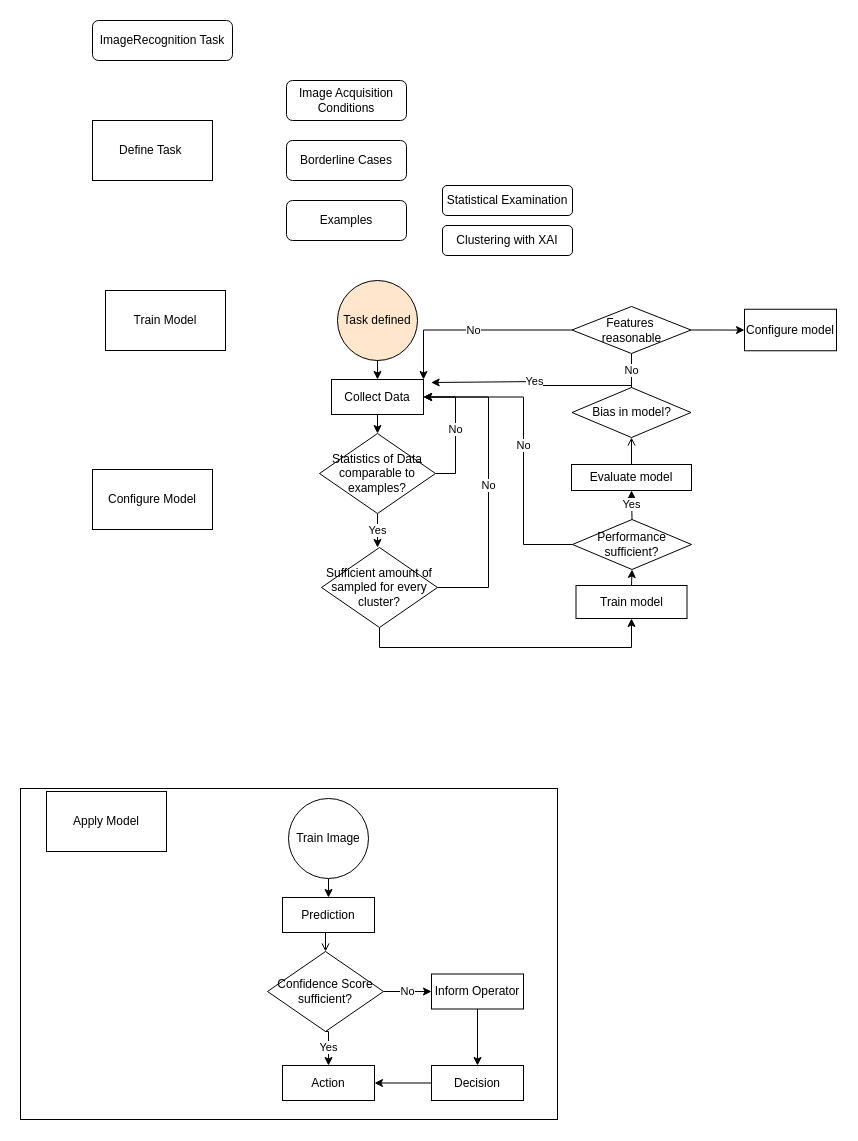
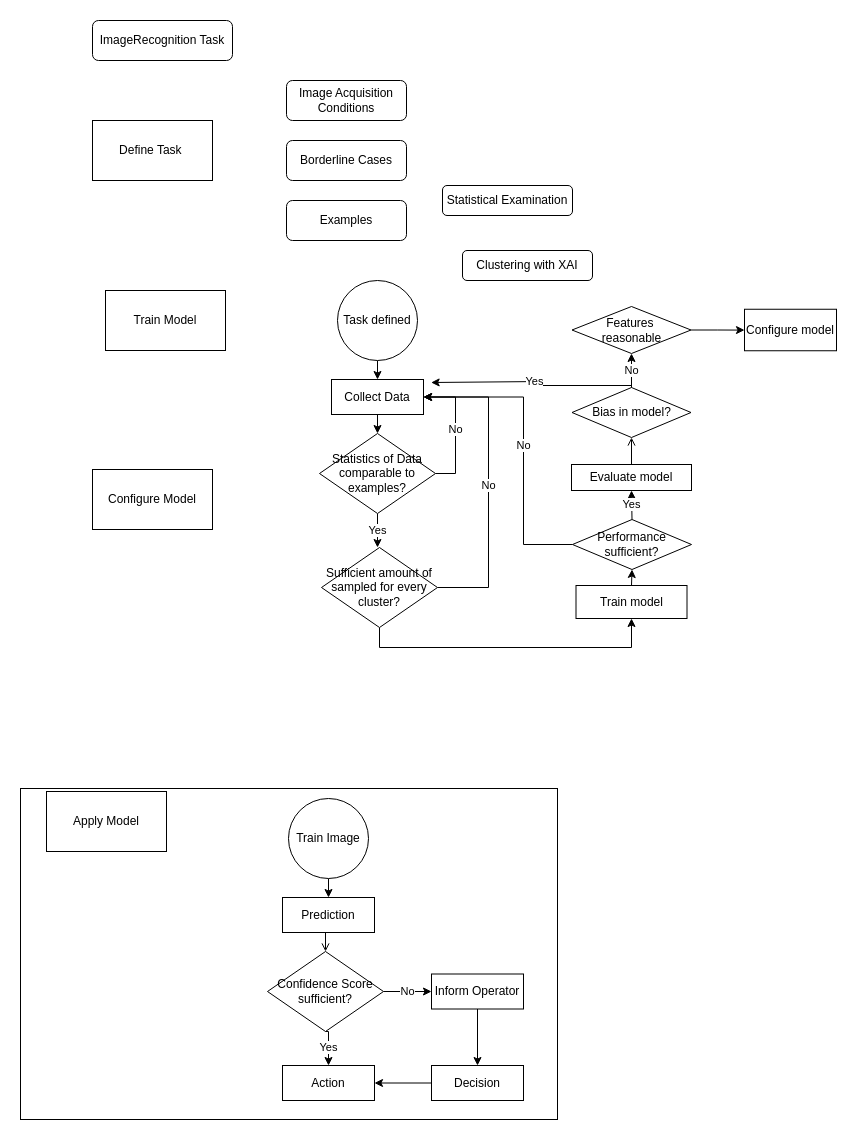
node "Clustering with XAI": moved (508, 241) -> (528, 266)
node "Task defined": fillcolor #ffe6cc -> #ffffff
edge "Features reasonable" -> "Collect Data": removed, label "No"
edge "Features reasonable" -- "Bias in model?": arrowhead none -> classic
